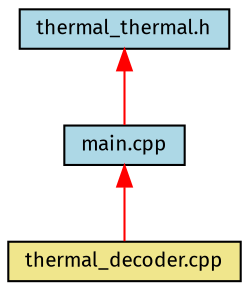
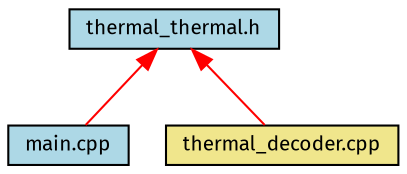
edge "thermal_decoder.cpp" -> "main.cpp": now "thermal_decoder.cpp" -> "thermal_thermal.h"
